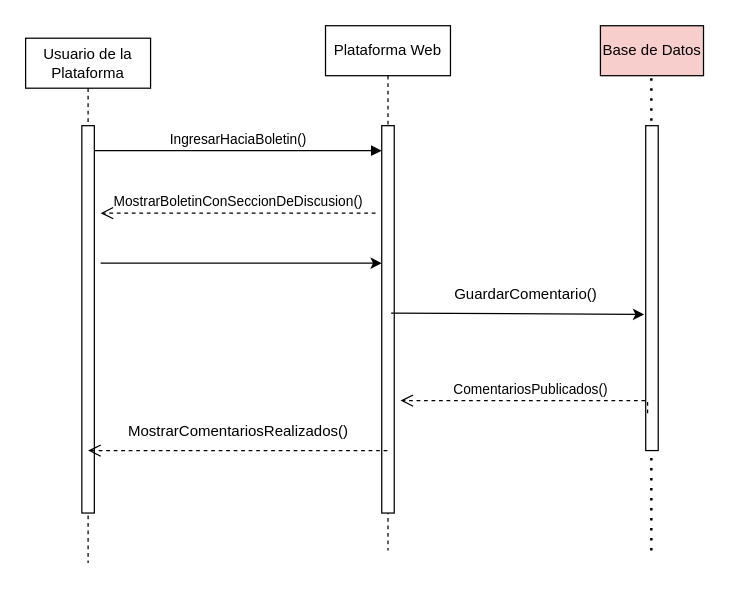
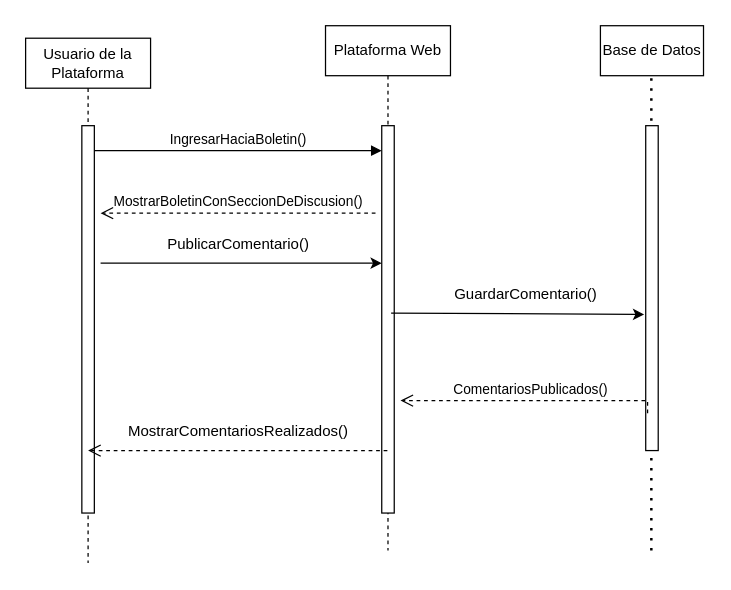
node "Base de Datos": fillcolor #f8cecc -> #ffffff
node "PublicarComentario()": added
